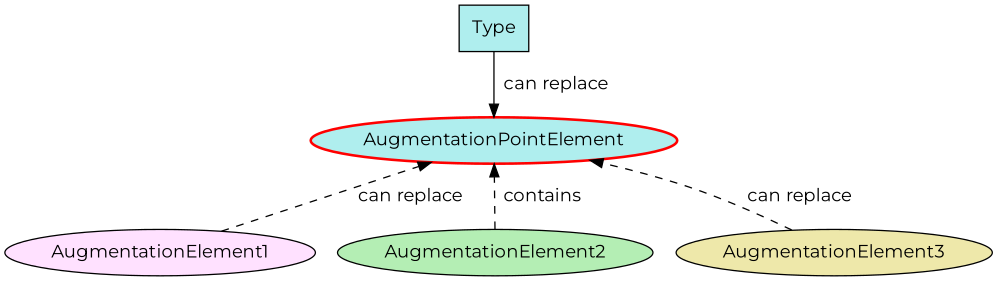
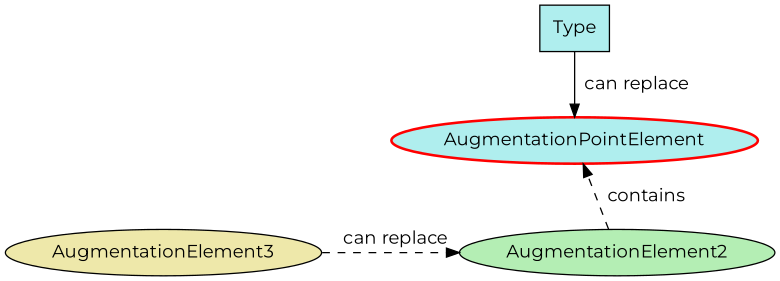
edge "AugmentationElement3" -> "AugmentationPointElement": now "AugmentationElement3" -> "AugmentationElement2"
node "AugmentationElement1": removed
